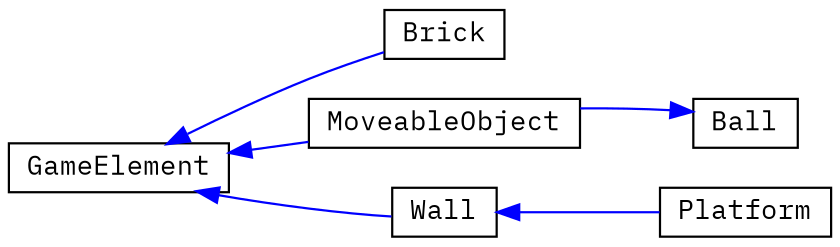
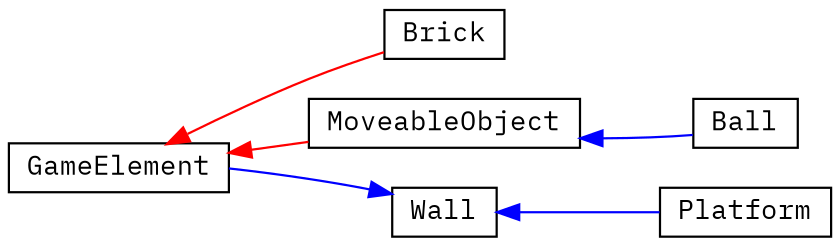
edge "Brick" -> "GameElement": color blue -> red
edge "MoveableObject" -> "Ball": reversed
edge "MoveableObject" -> "GameElement": color blue -> red
edge "Wall" -> "GameElement": reversed
